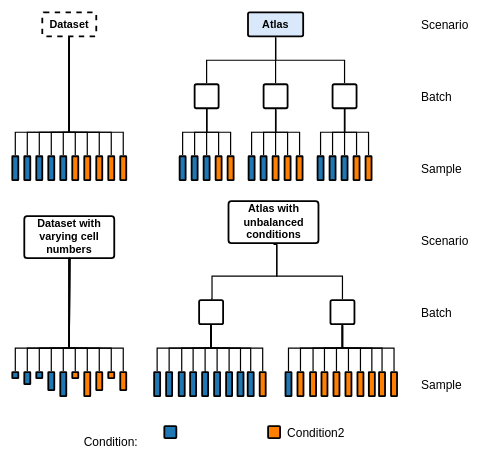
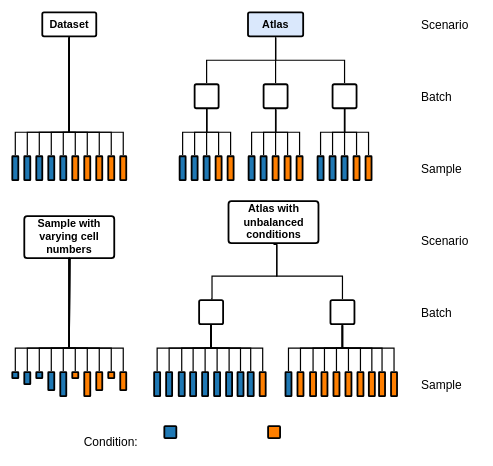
node "Dataset": style dashed -> solid
node "Dataset with varying cell numbers": label "Dataset with varying cell numbers" -> "Sample with varying cell numbers"
node "Condition2": removed
